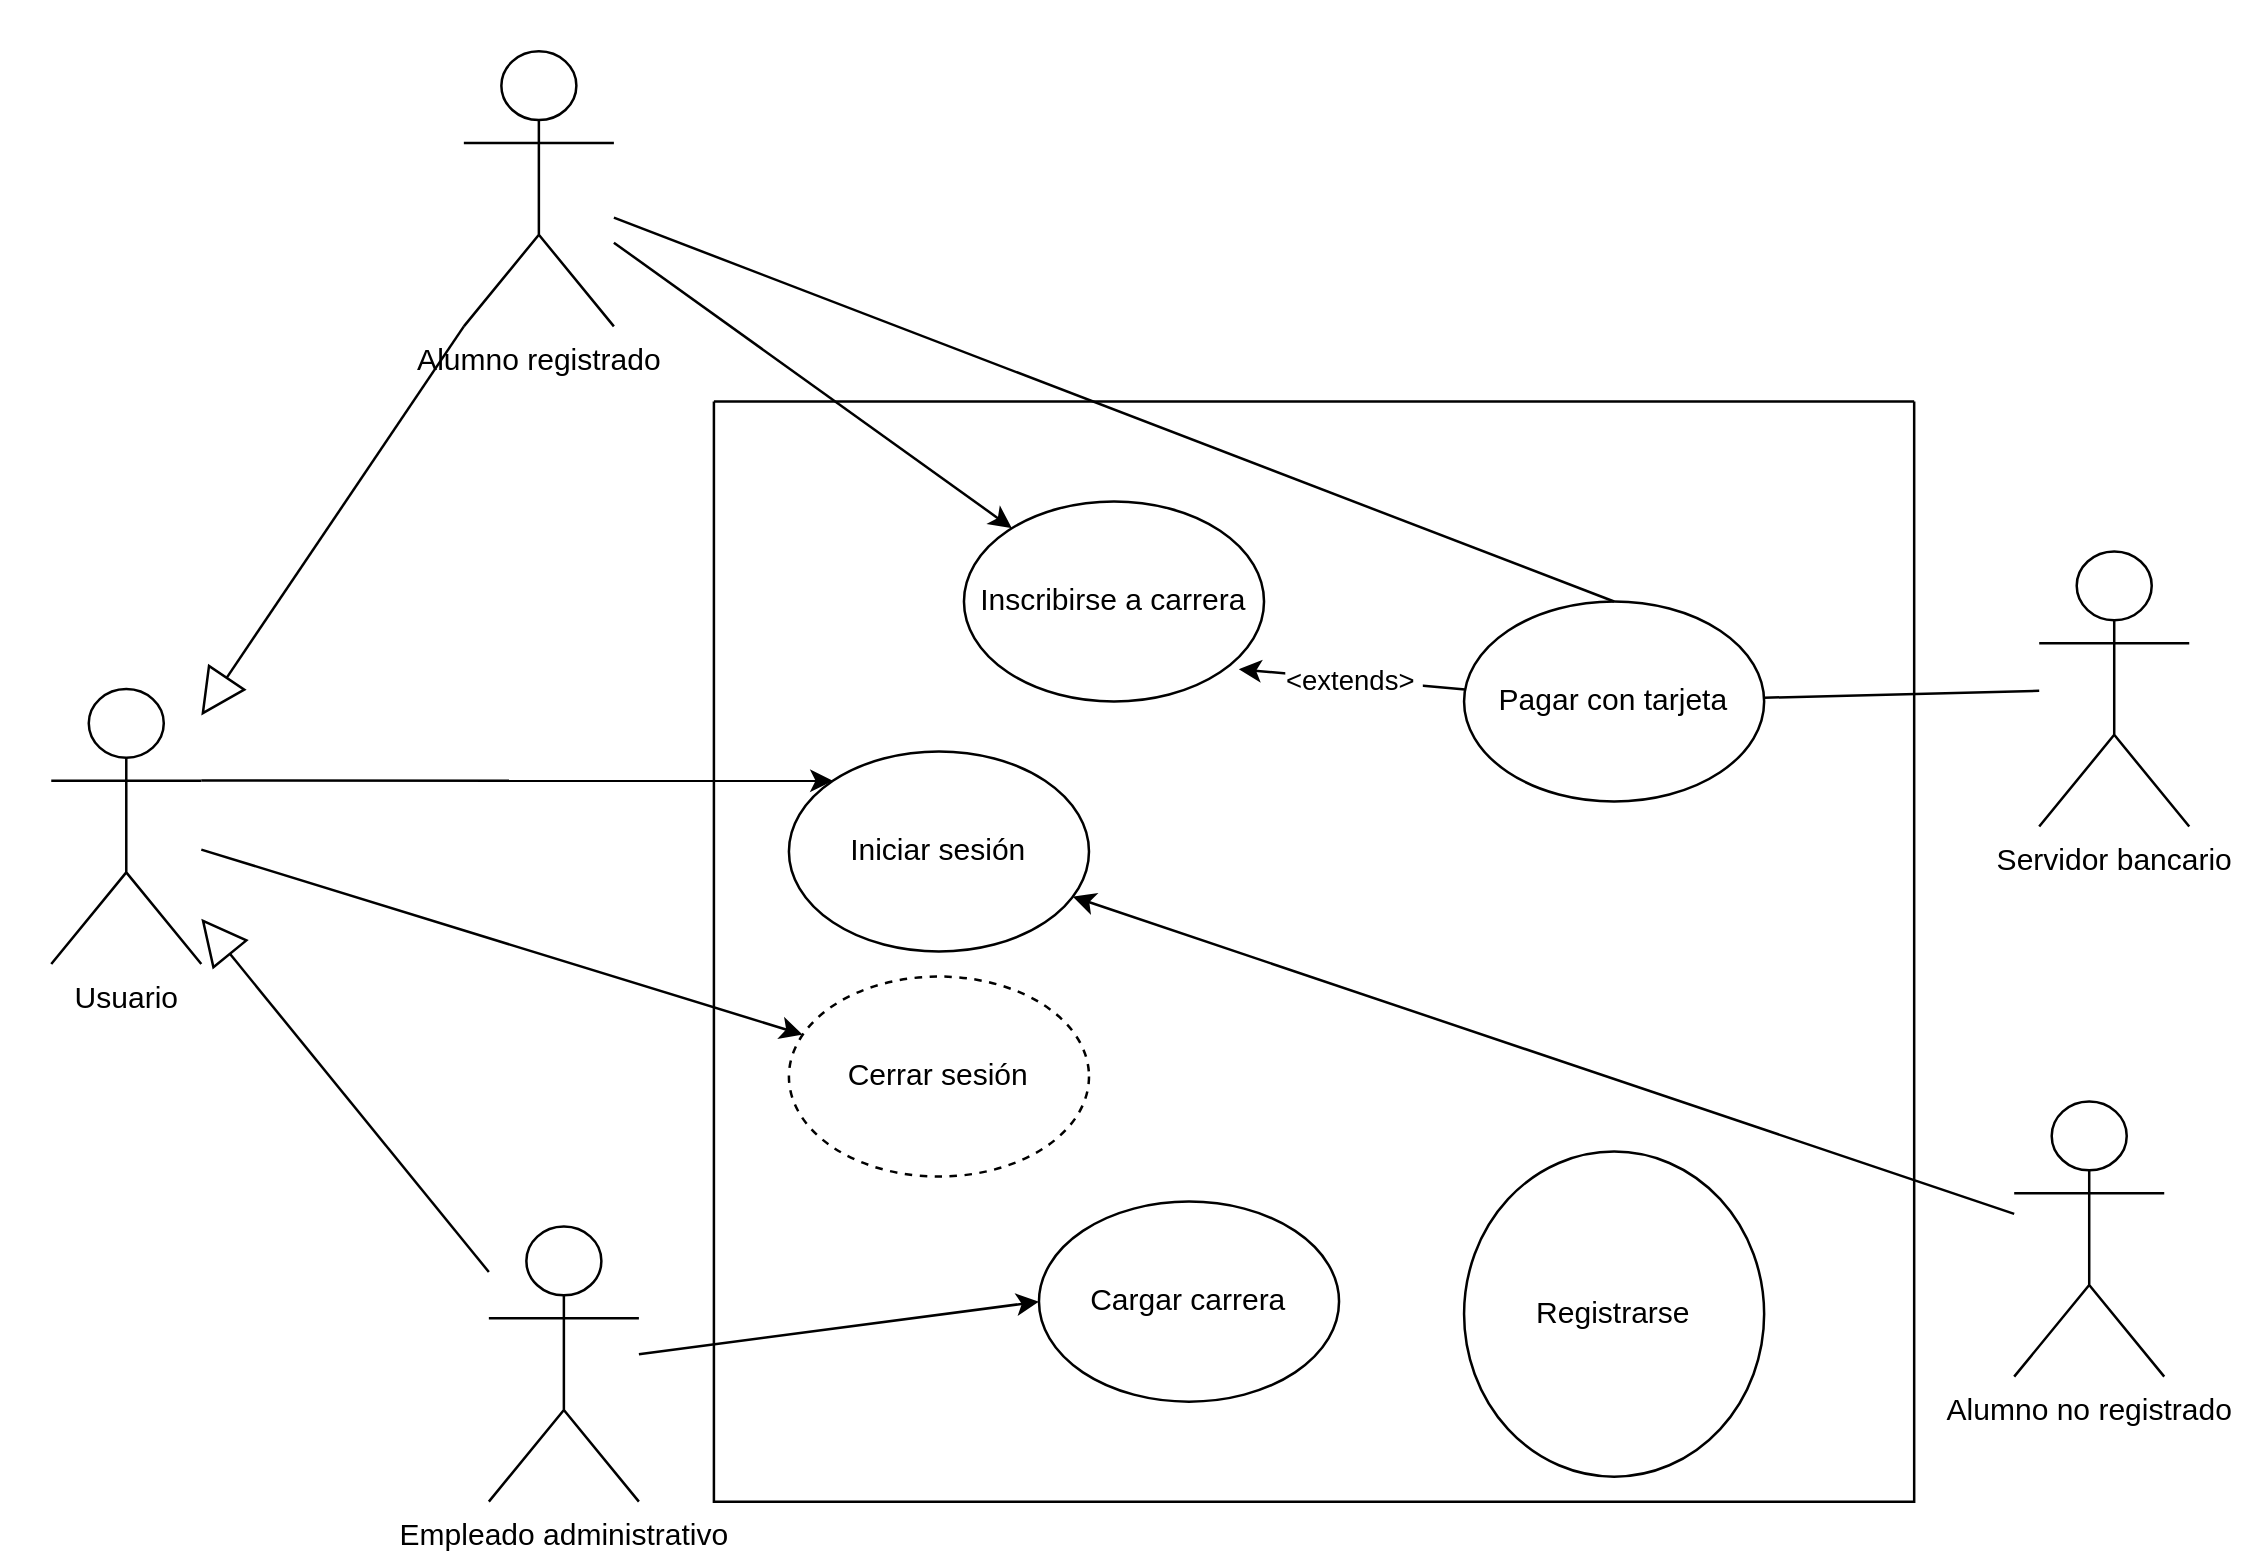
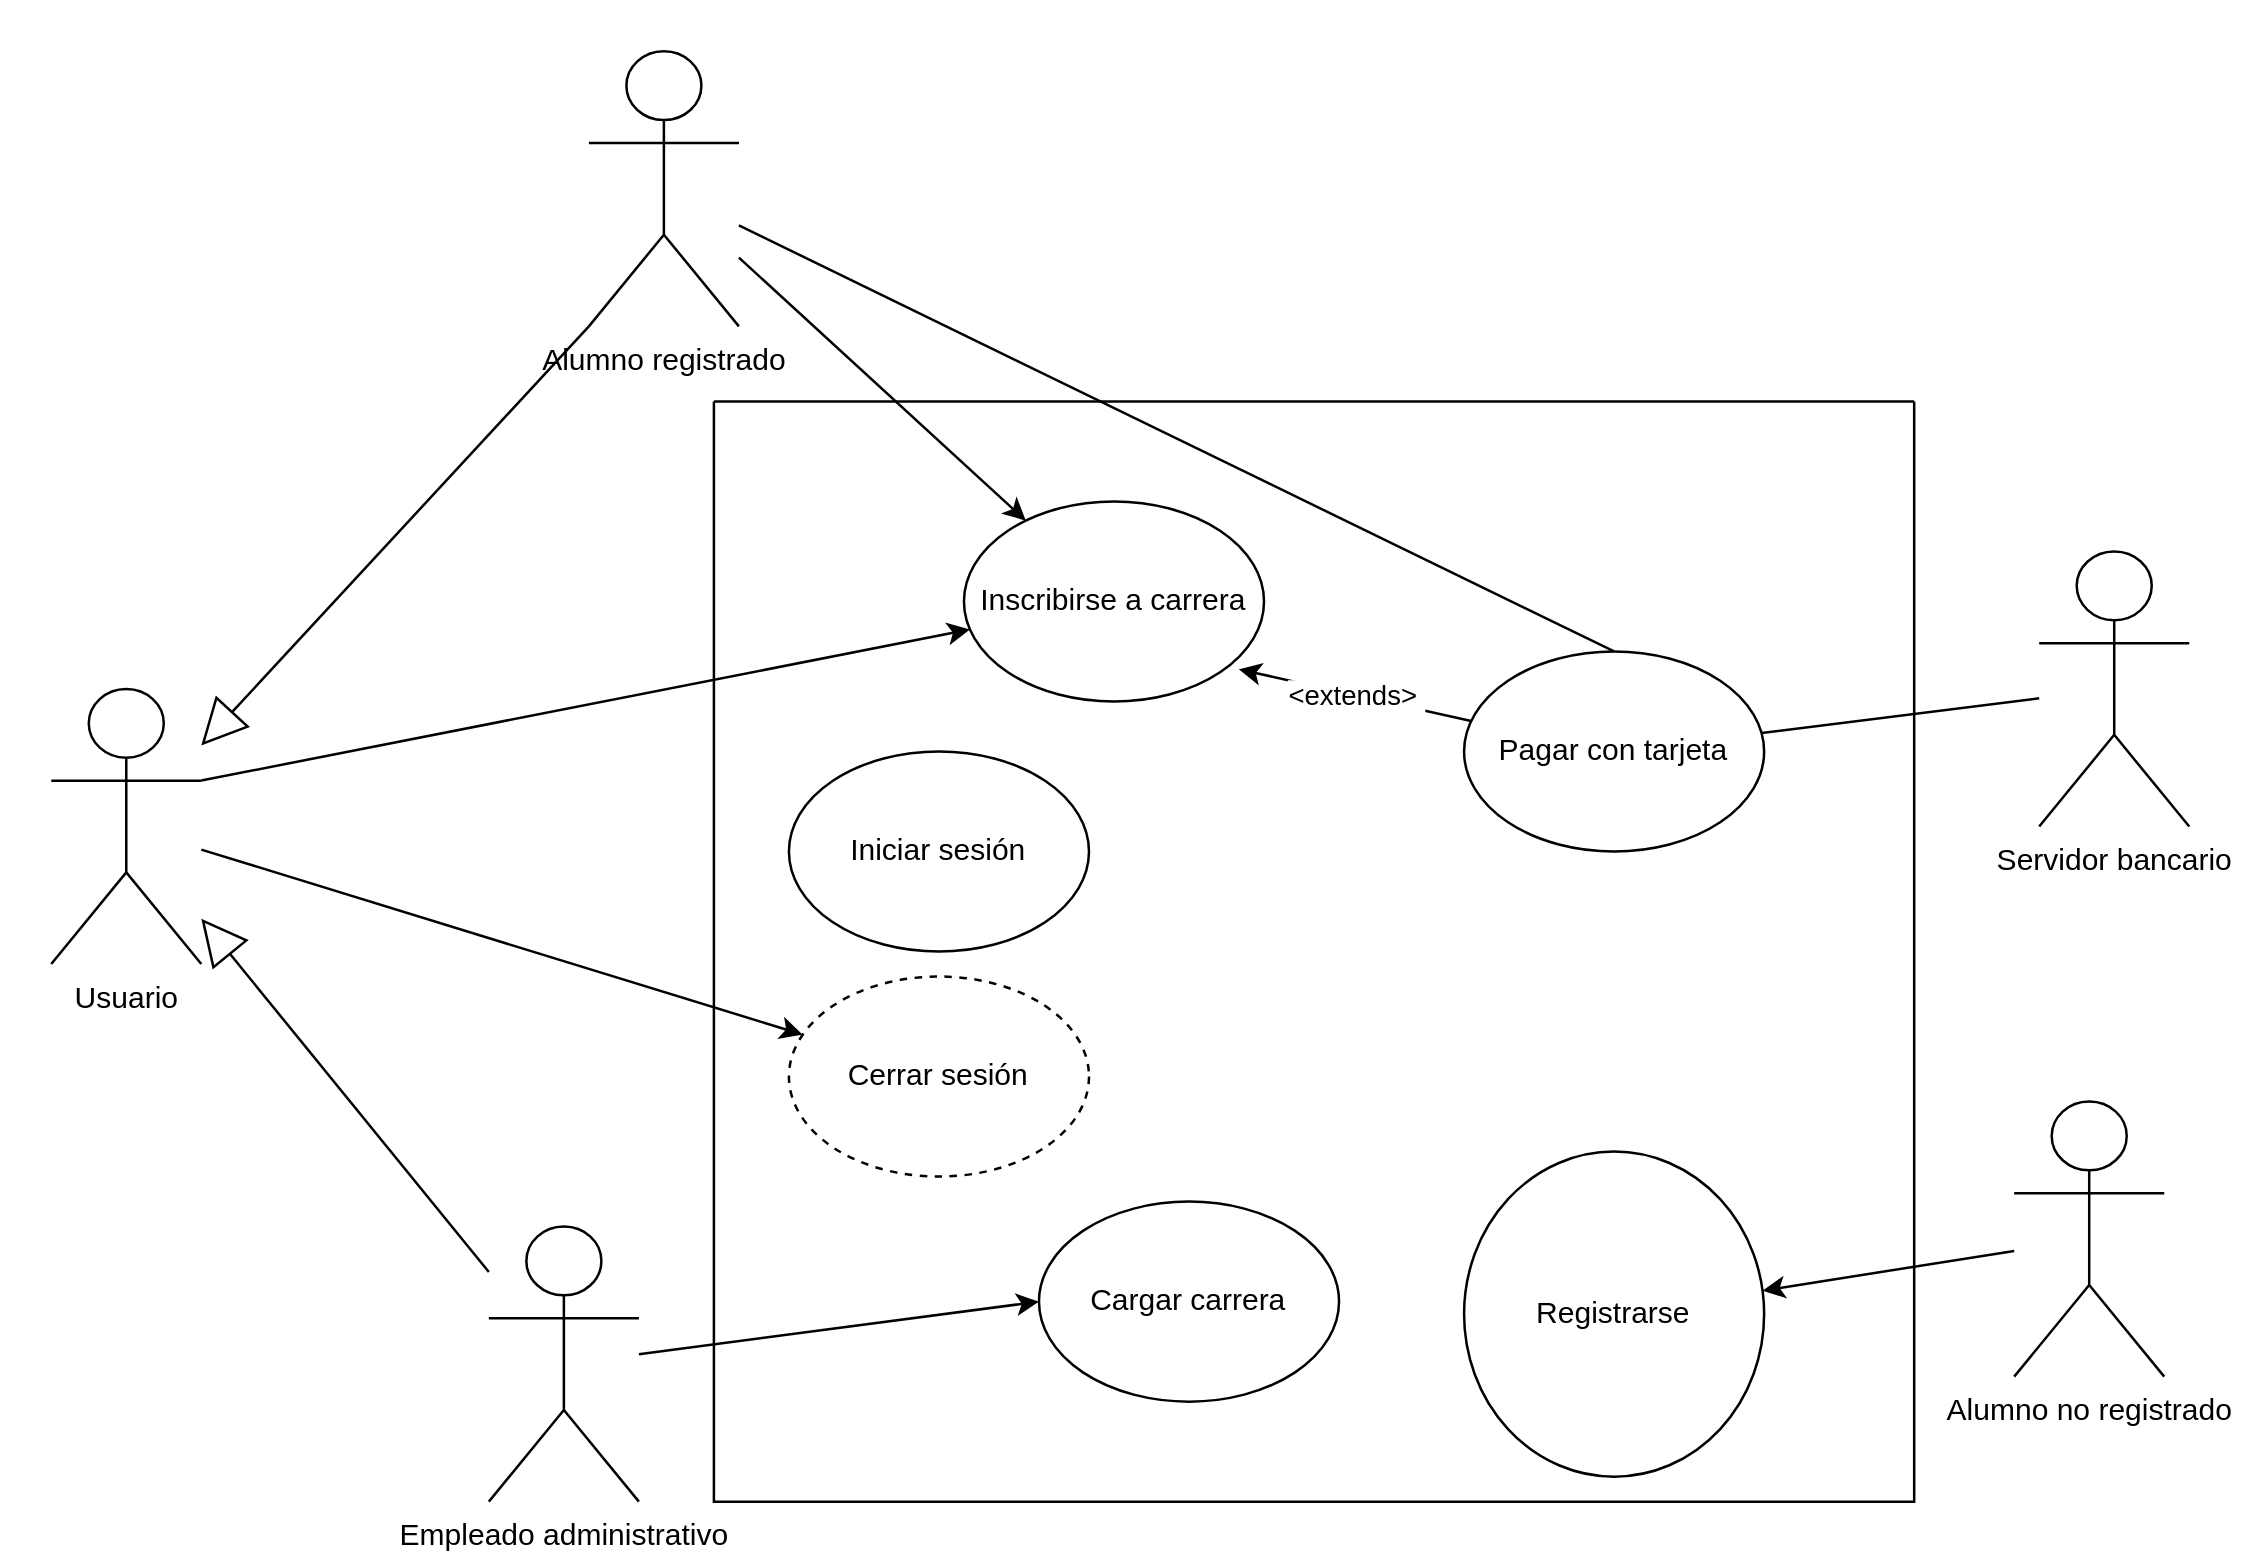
node "Alumno registrado": moved (539, 189) -> (664, 189)
node "Pagar con tarjeta": moved (1614, 701) -> (1614, 751)
edge "Usuario" -> "Iniciar sesión": now "Usuario" -> "Inscribirse a carrera"
edge "Alumno no registrado" -> "Iniciar sesión": now "Alumno no registrado" -> "Registrarse"
